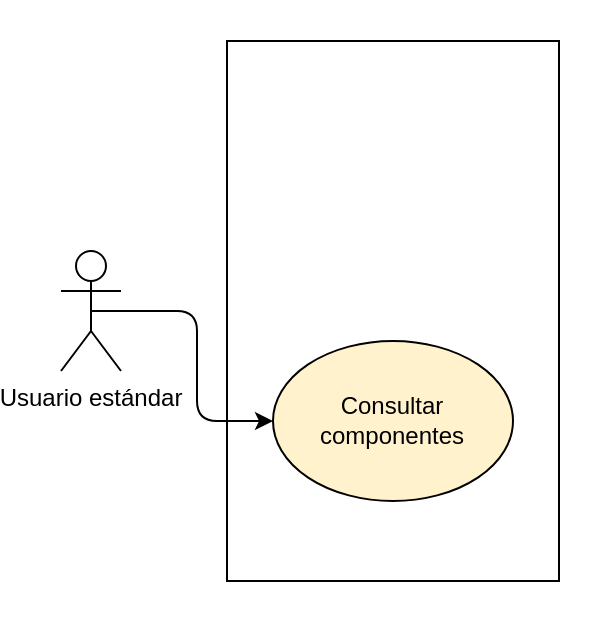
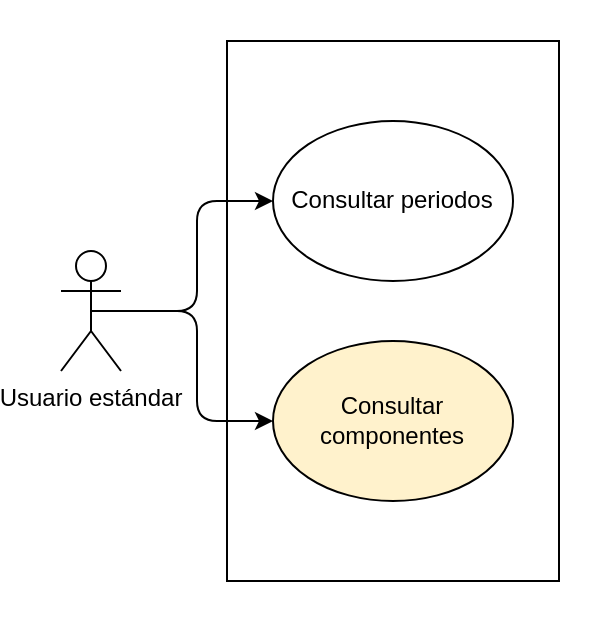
node "Consultar periodos": added
edge "Usuario estándar" -> "Consultar periodos": added
